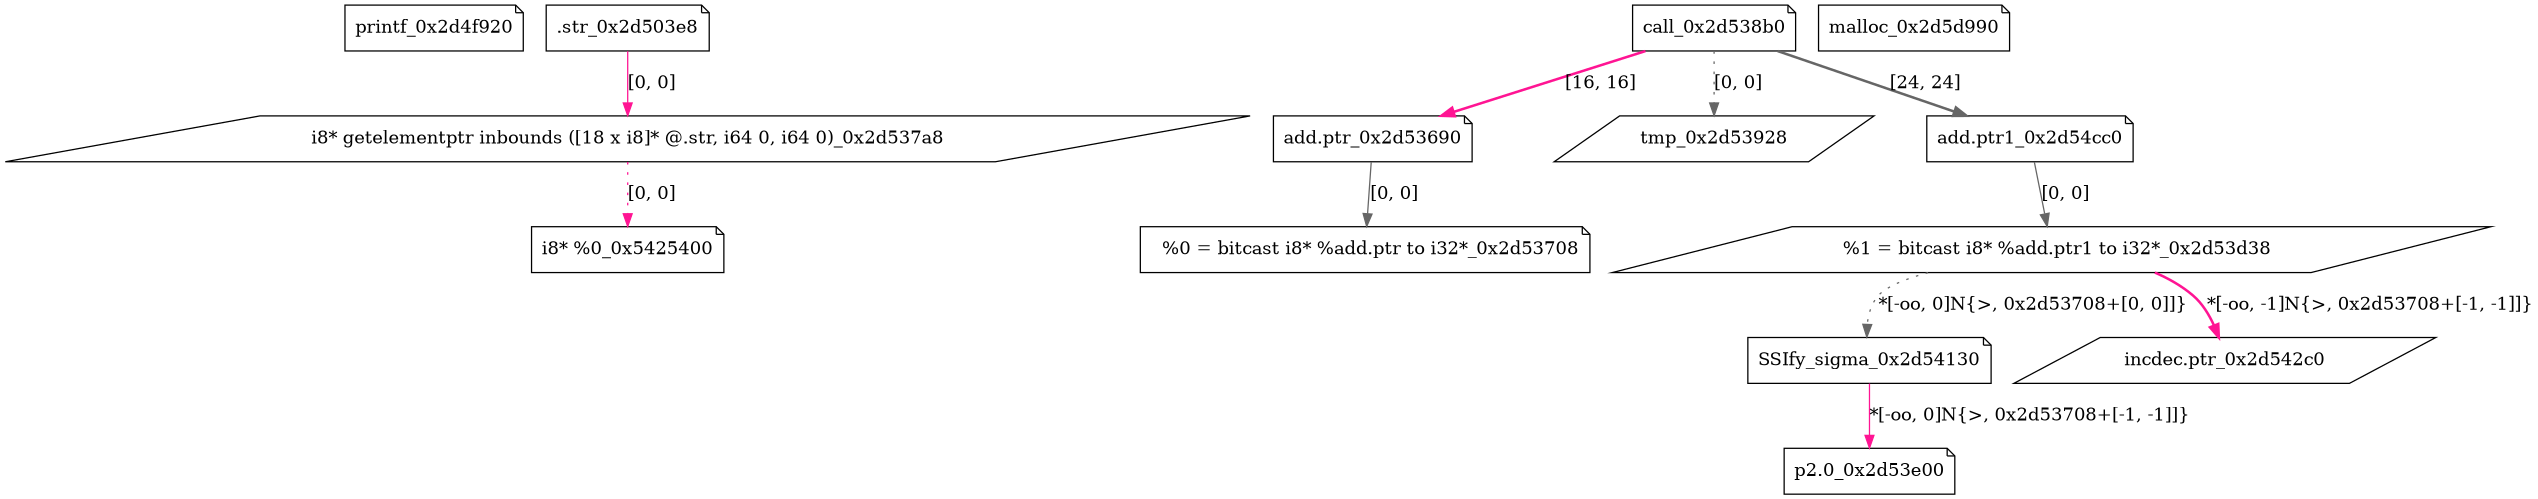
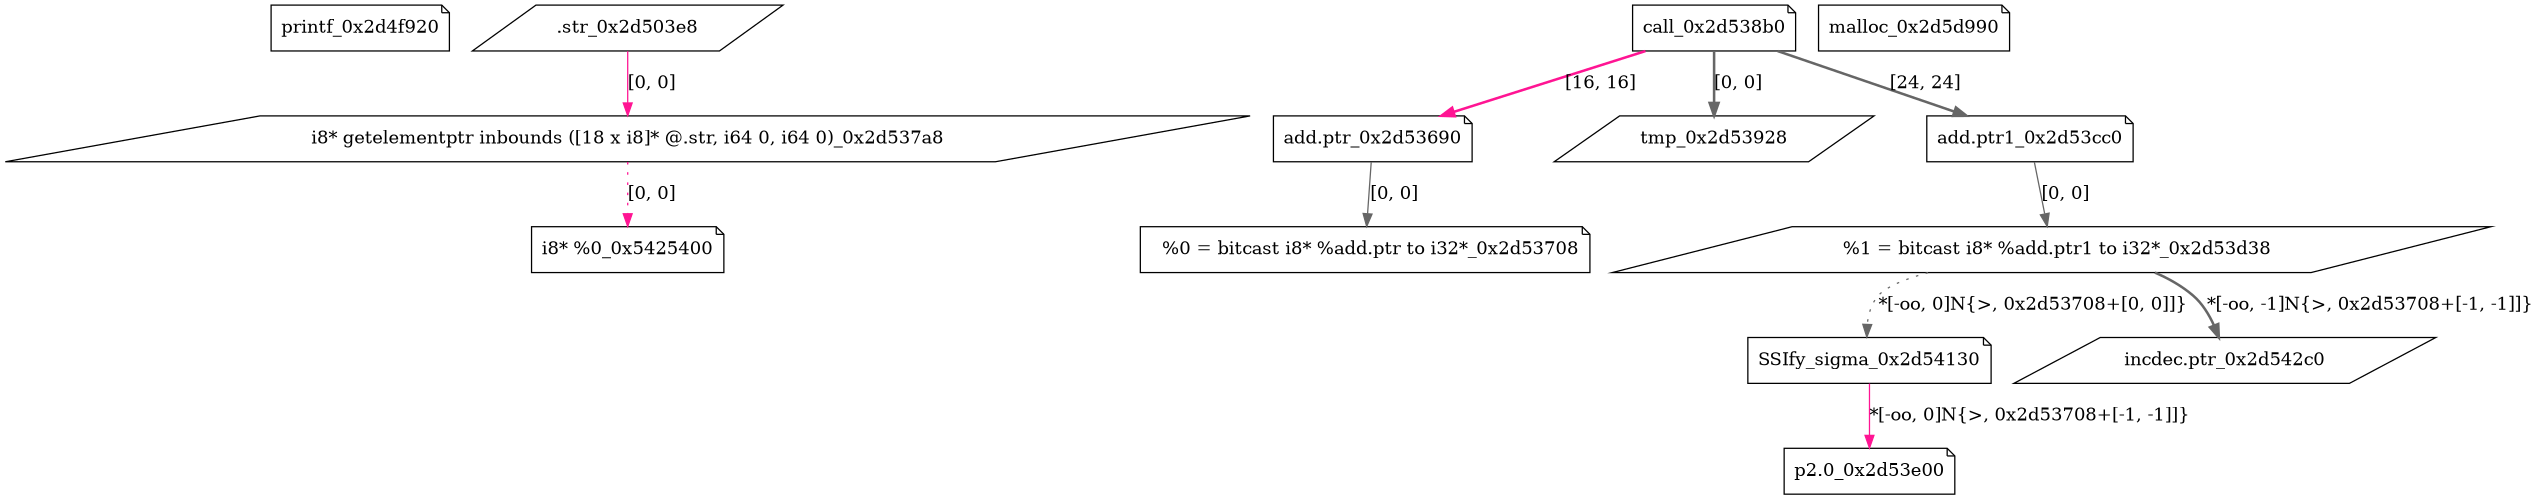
node ".str_0x2d503e8": shape note -> parallelogram
edge "call_0x2d538b0" -> "tmp_0x2d53928": style dotted -> bold
node "add.ptr1_0x2d54cc0": label "add.ptr1_0x2d54cc0" -> "add.ptr1_0x2d53cc0"
edge "%1 = bitcast i8* %add.ptr1 to i32*_0x2d53d38" -> "incdec.ptr_0x2d542c0": color deeppink -> gray40
